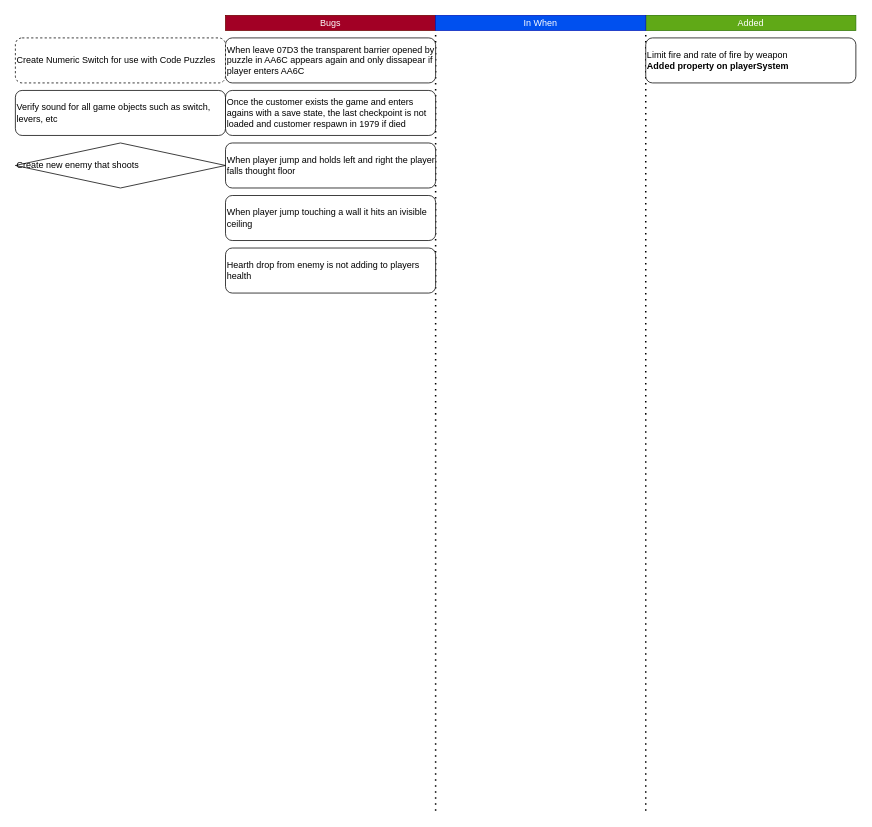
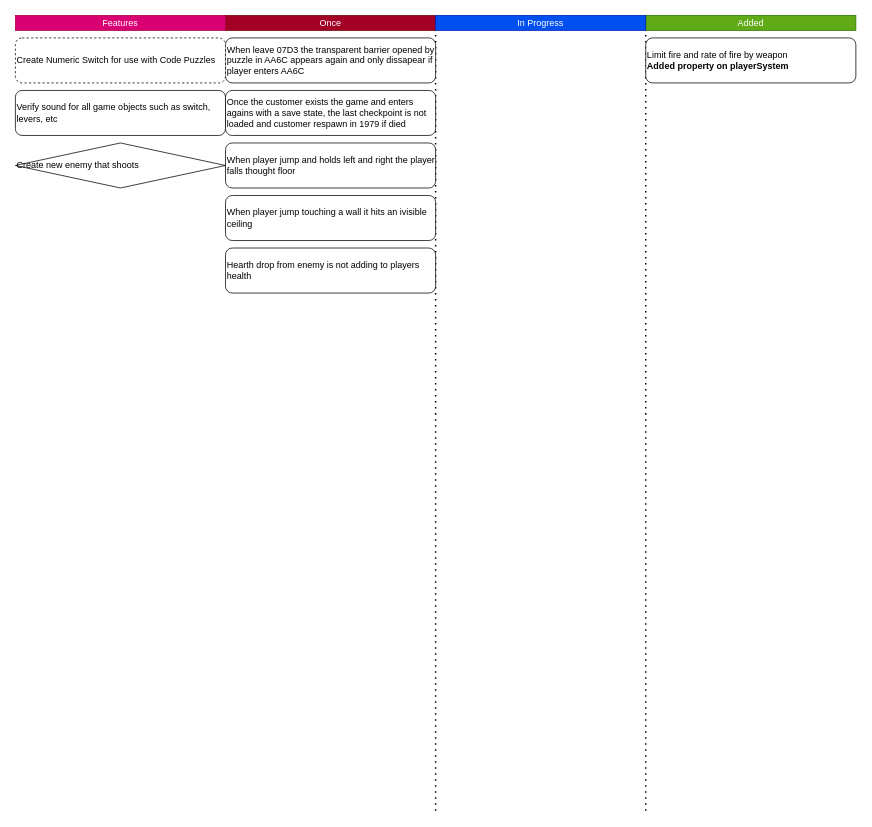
node "Features": added
node "Bugs": label "Bugs" -> "Once"
node "In When": label "In When" -> "In Progress"
